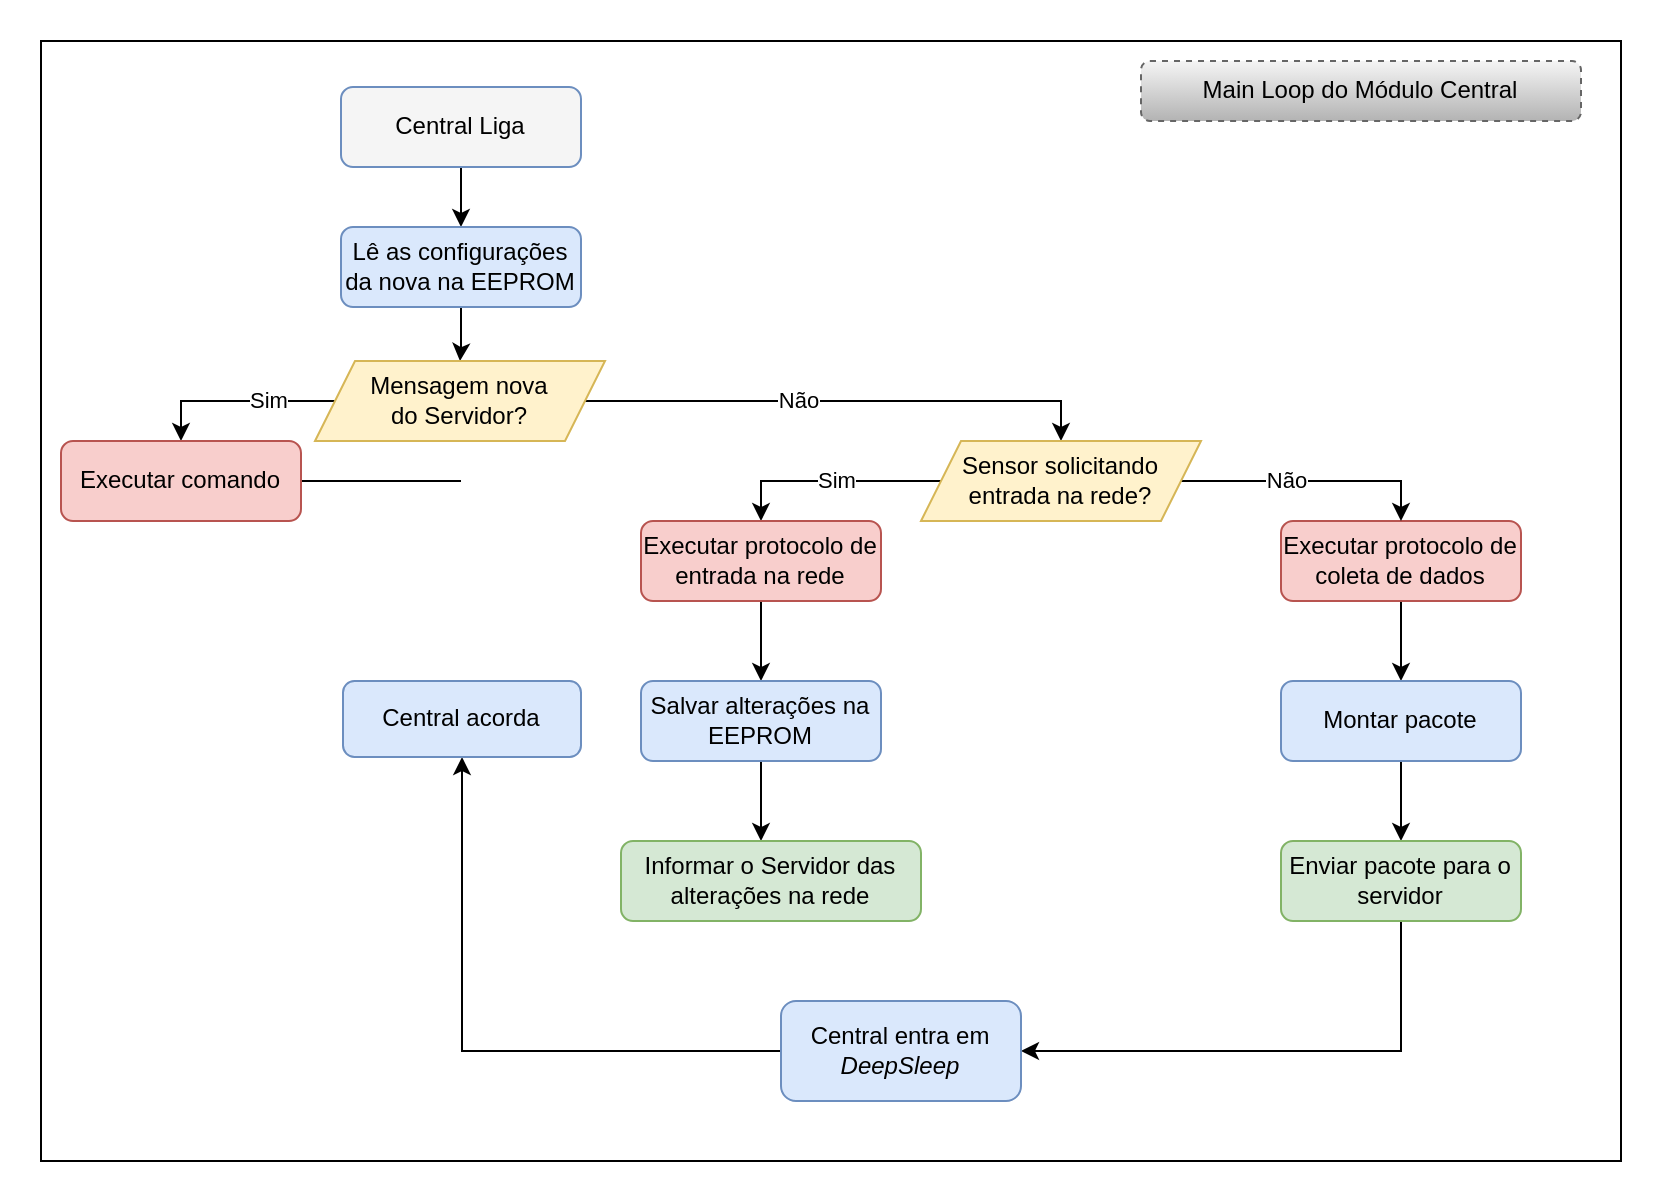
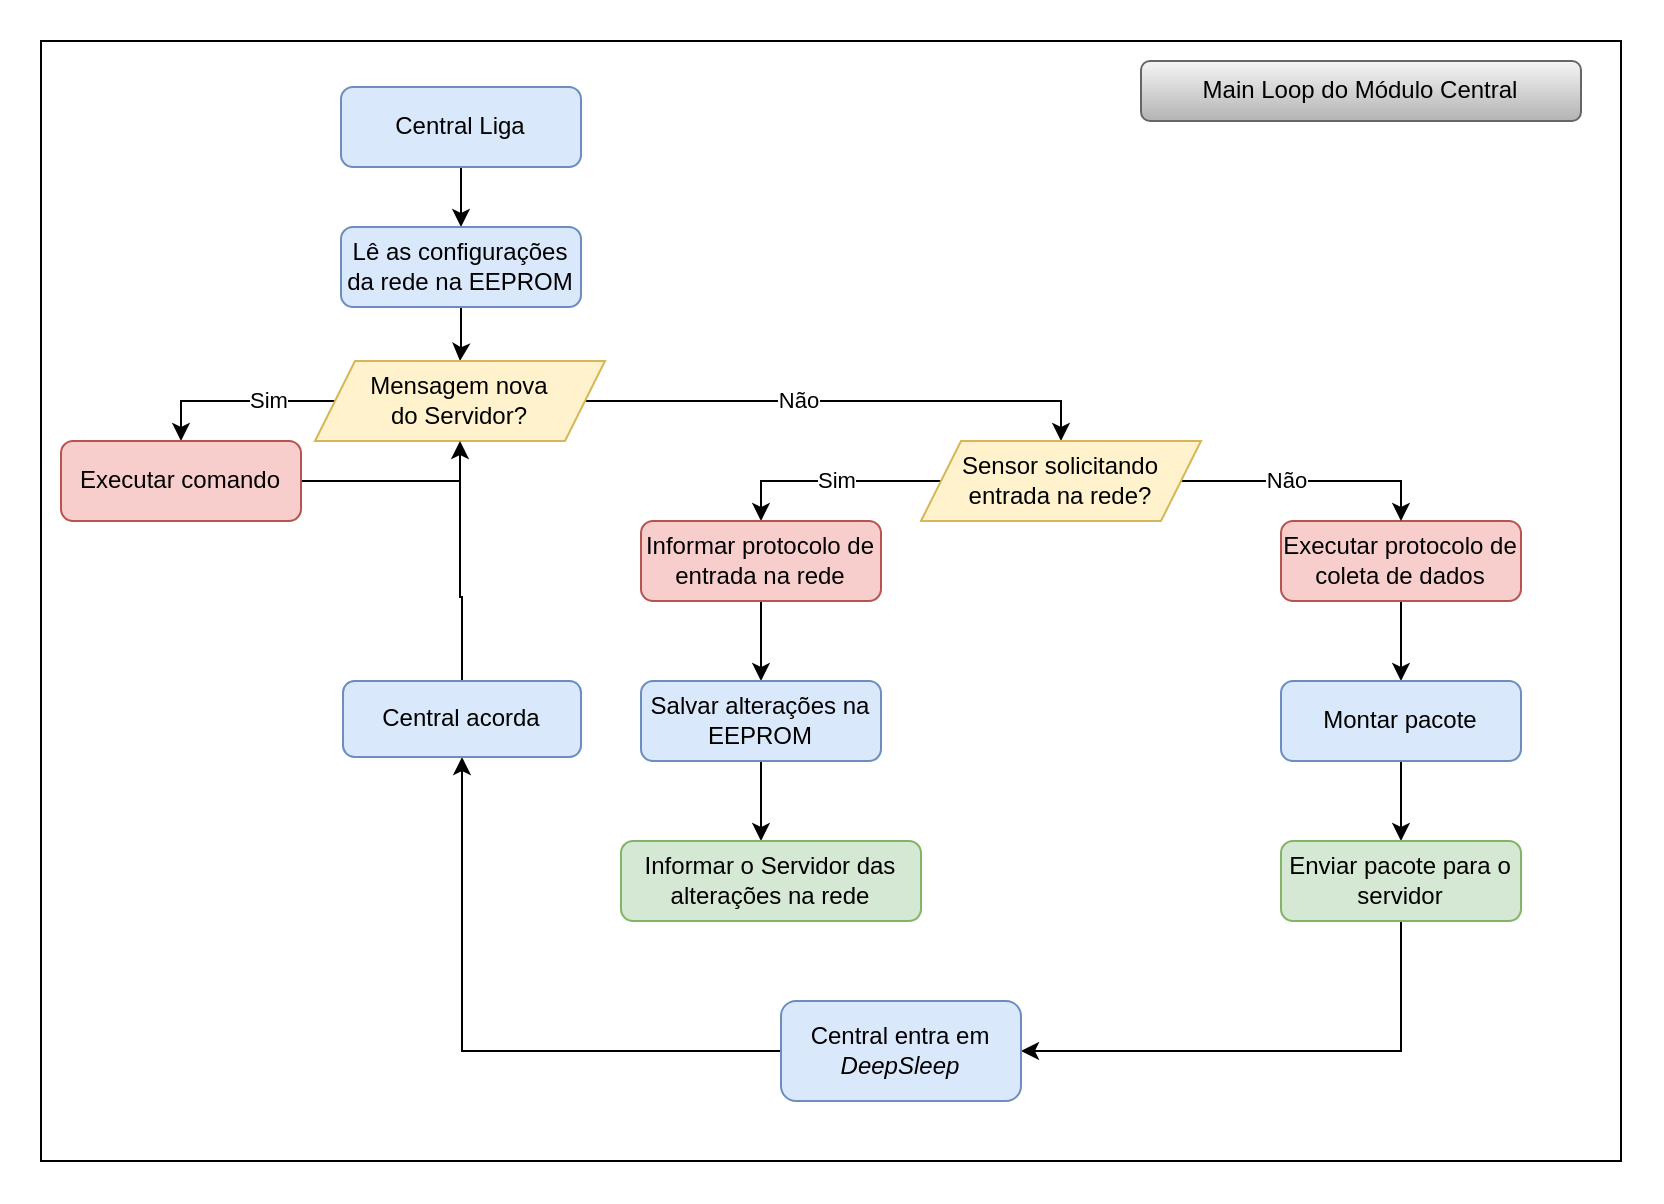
node "Main Loop do Módulo Central": style dashed -> solid
node "Central Liga": fillcolor #f5f5f5 -> #dae8fc
node "Lê as configurações da nova na EEPROM": label "Lê as configurações da nova na EEPROM" -> "Lê as configurações da rede na EEPROM"
node "Executar protocolo de entrada na rede": label "Executar protocolo de entrada na rede" -> "Informar protocolo de entrada na rede"
edge "Central acorda" -> "Mensagem nova do Servidor?": added
